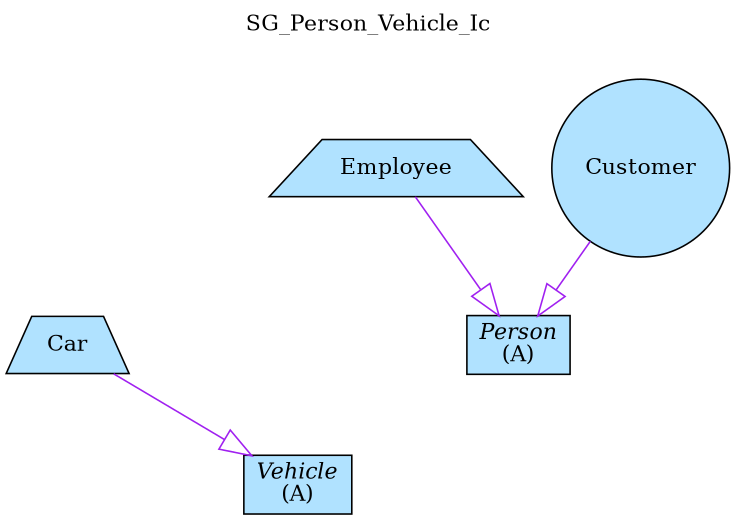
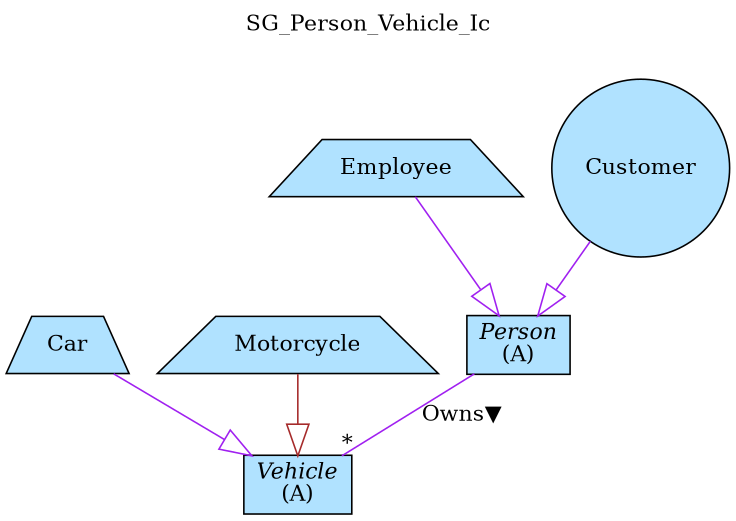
node "Motorcycle": added
edge "Person" -- "Vehicle": added, label "Owns▼"
